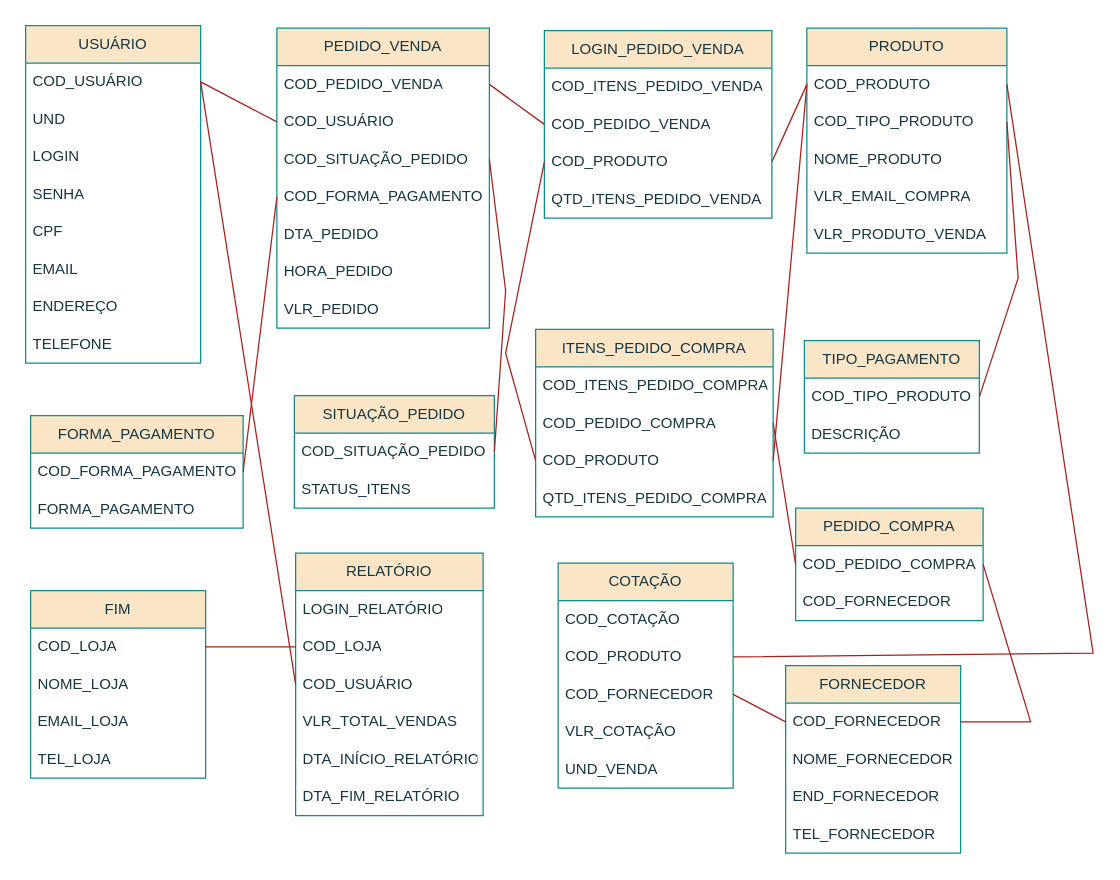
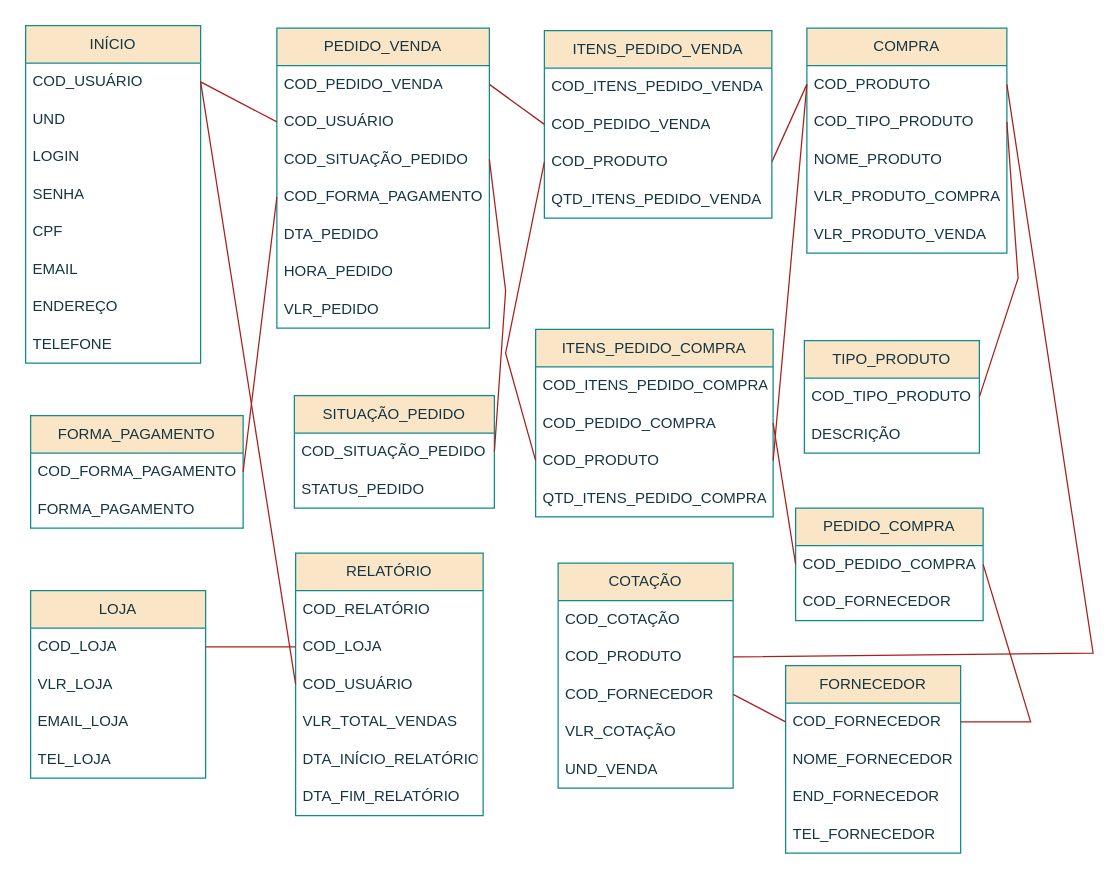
node "USUÁRIO": label "USUÁRIO" -> "INÍCIO"
node "PRODUTO": label "PRODUTO" -> "COMPRA"
node "LOGIN_PEDIDO_VENDA": label "LOGIN_PEDIDO_VENDA" -> "ITENS_PEDIDO_VENDA"
node "VLR_EMAIL_COMPRA": label "VLR_EMAIL_COMPRA" -> "VLR_PRODUTO_COMPRA"
node "TIPO_PAGAMENTO": label "TIPO_PAGAMENTO" -> "TIPO_PRODUTO"
node "STATUS_ITENS": label "STATUS_ITENS" -> "STATUS_PEDIDO"
node "FIM": label "FIM" -> "LOJA"
node "LOGIN_RELATÓRIO": label "LOGIN_RELATÓRIO" -> "COD_RELATÓRIO"
node "NOME_LOJA": label "NOME_LOJA" -> "VLR_LOJA"
